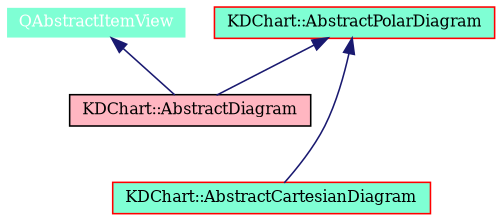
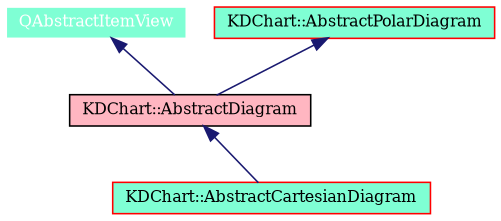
edge "KDChart::AbstractCartesianDiagram" -> "KDChart::AbstractPolarDiagram": now "KDChart::AbstractCartesianDiagram" -> "KDChart::AbstractDiagram"
